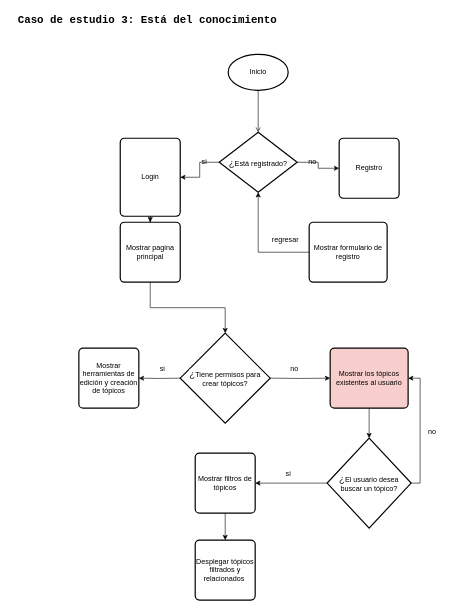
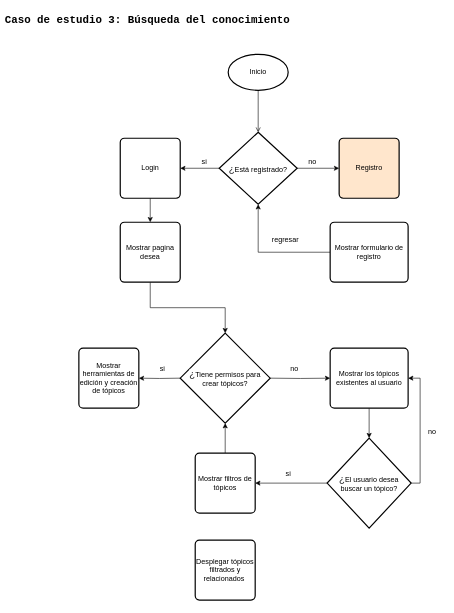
node "Caso de estudio 3: Está del conocimiento": label "Caso de estudio 3: Está del conocimiento" -> "Caso de estudio 3: Búsqueda del conocimiento"
node "¿Está registrado?": size 78x60 -> 78x72
node "Registro": fillcolor #ffffff -> #ffe6cc
node "Login": size 60x78 -> 60x60
node "Mostrar pagina principal": label "Mostrar pagina principal" -> "Mostrar pagina desea"
node "Mostrar formulario de registro": moved (348, 252) -> (369, 252)
node "Mostrar los tópicos existentes al usuario": fillcolor #f8cecc -> #ffffff
edge "Mostrar filtros de tópicos" -> "Desplegar tópicos filtrados y relacionados": now "Mostrar filtros de tópicos" -> "¿Tiene permisos para crear tópicos?"
